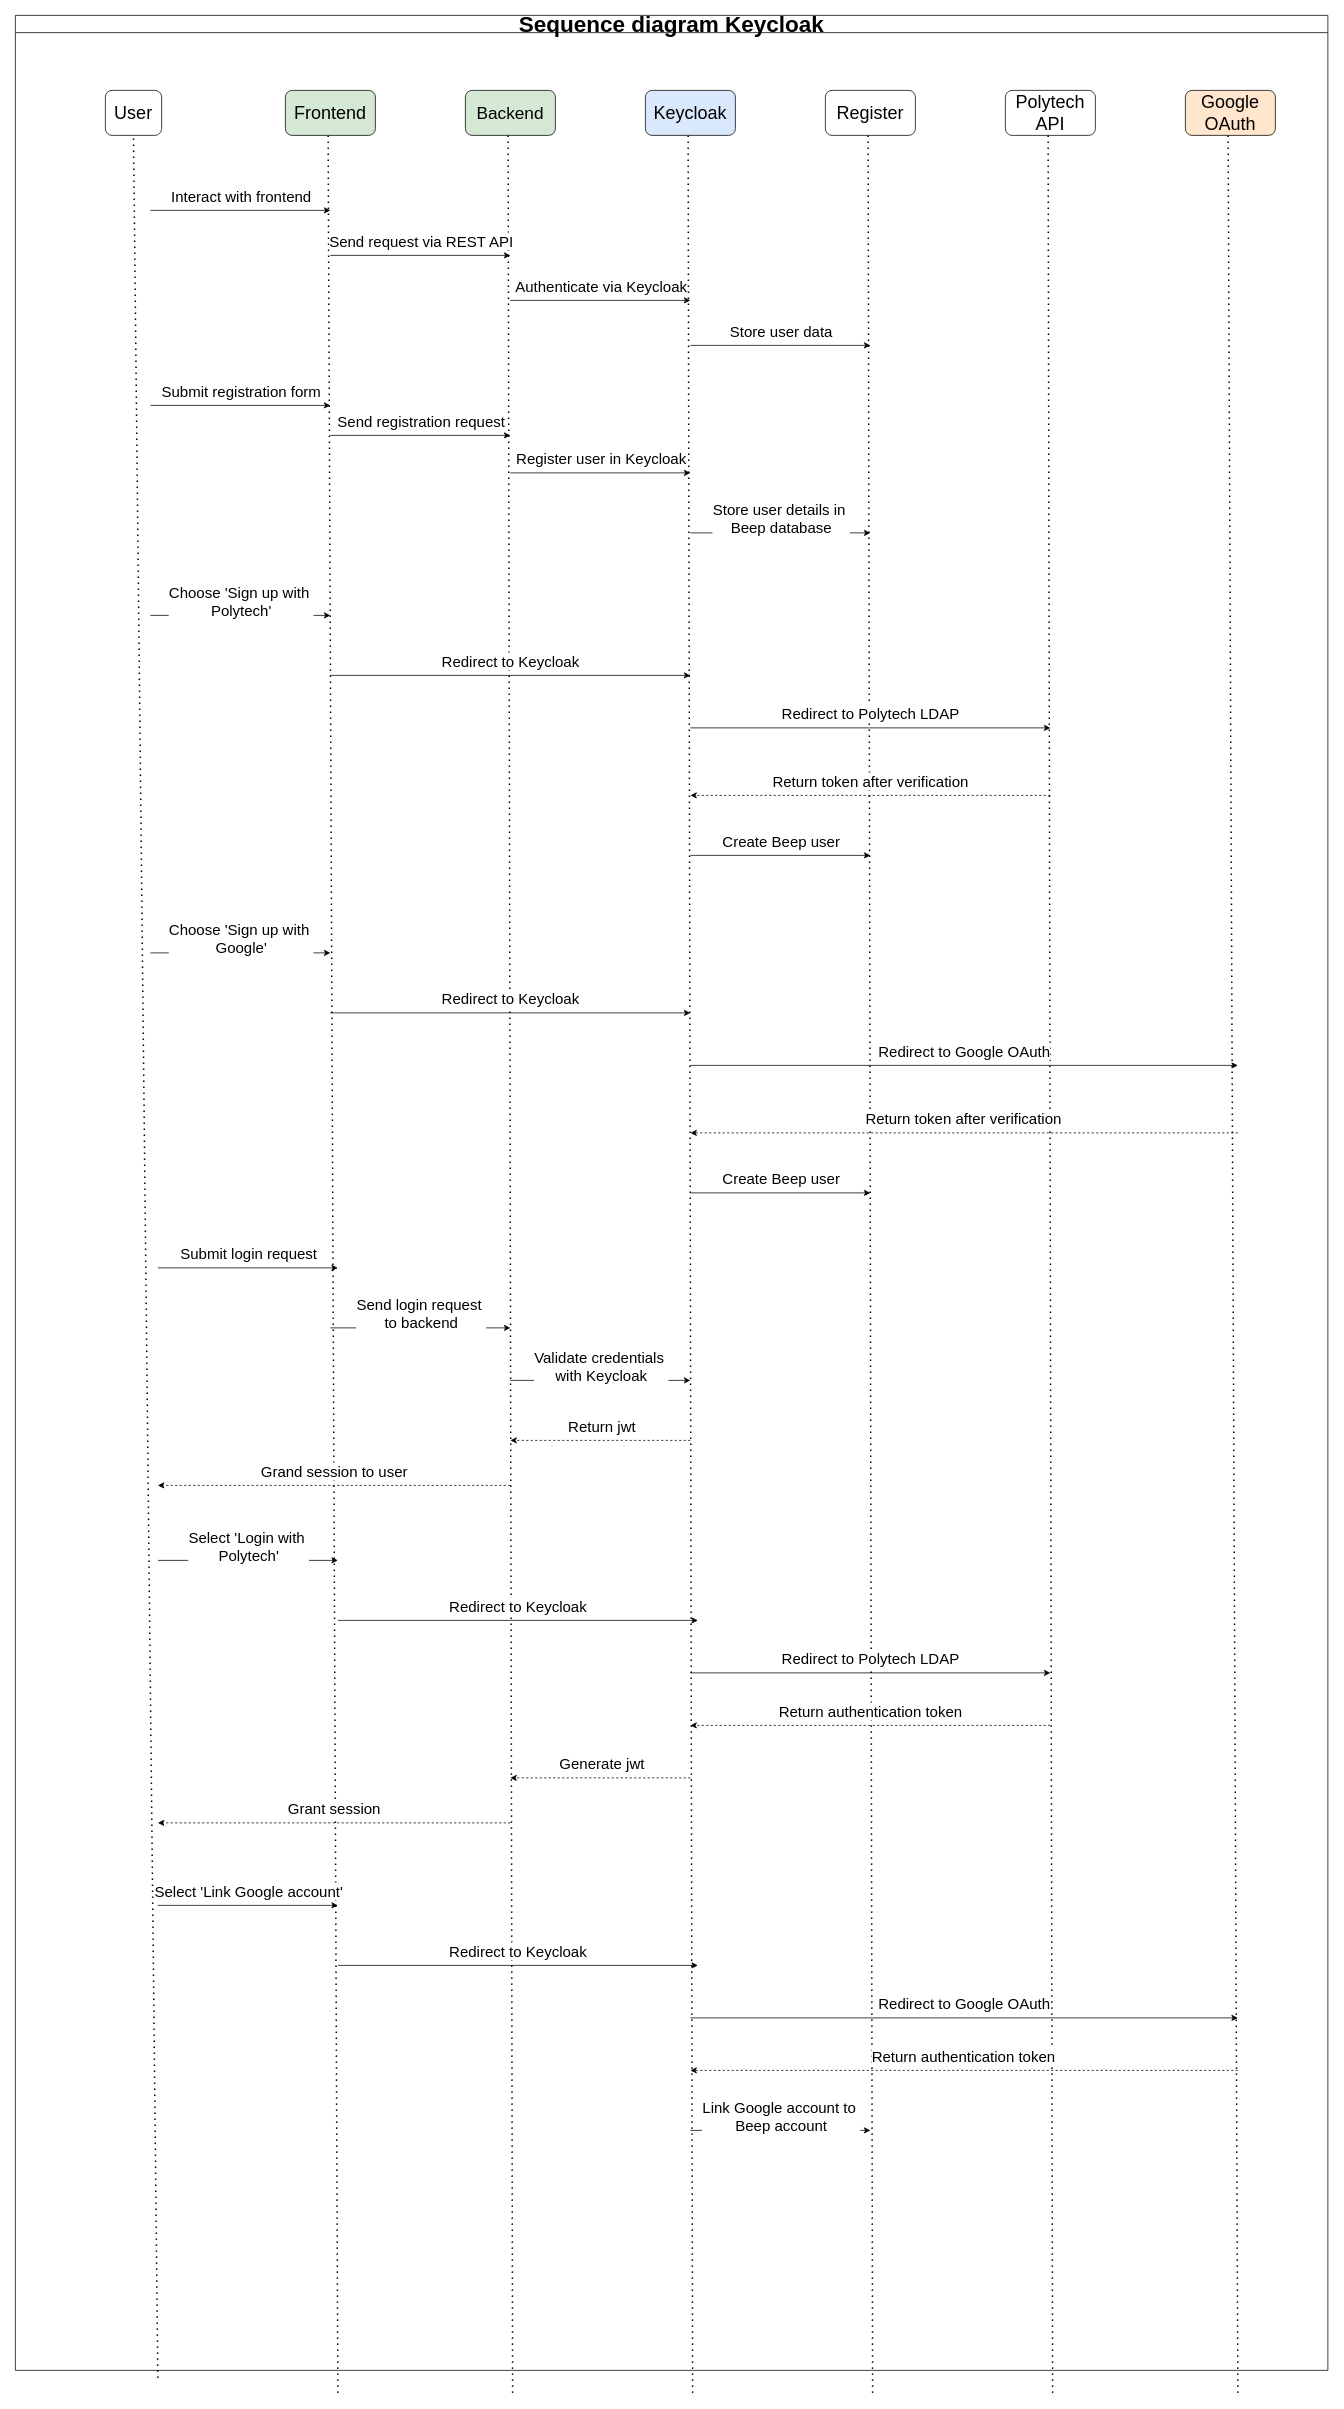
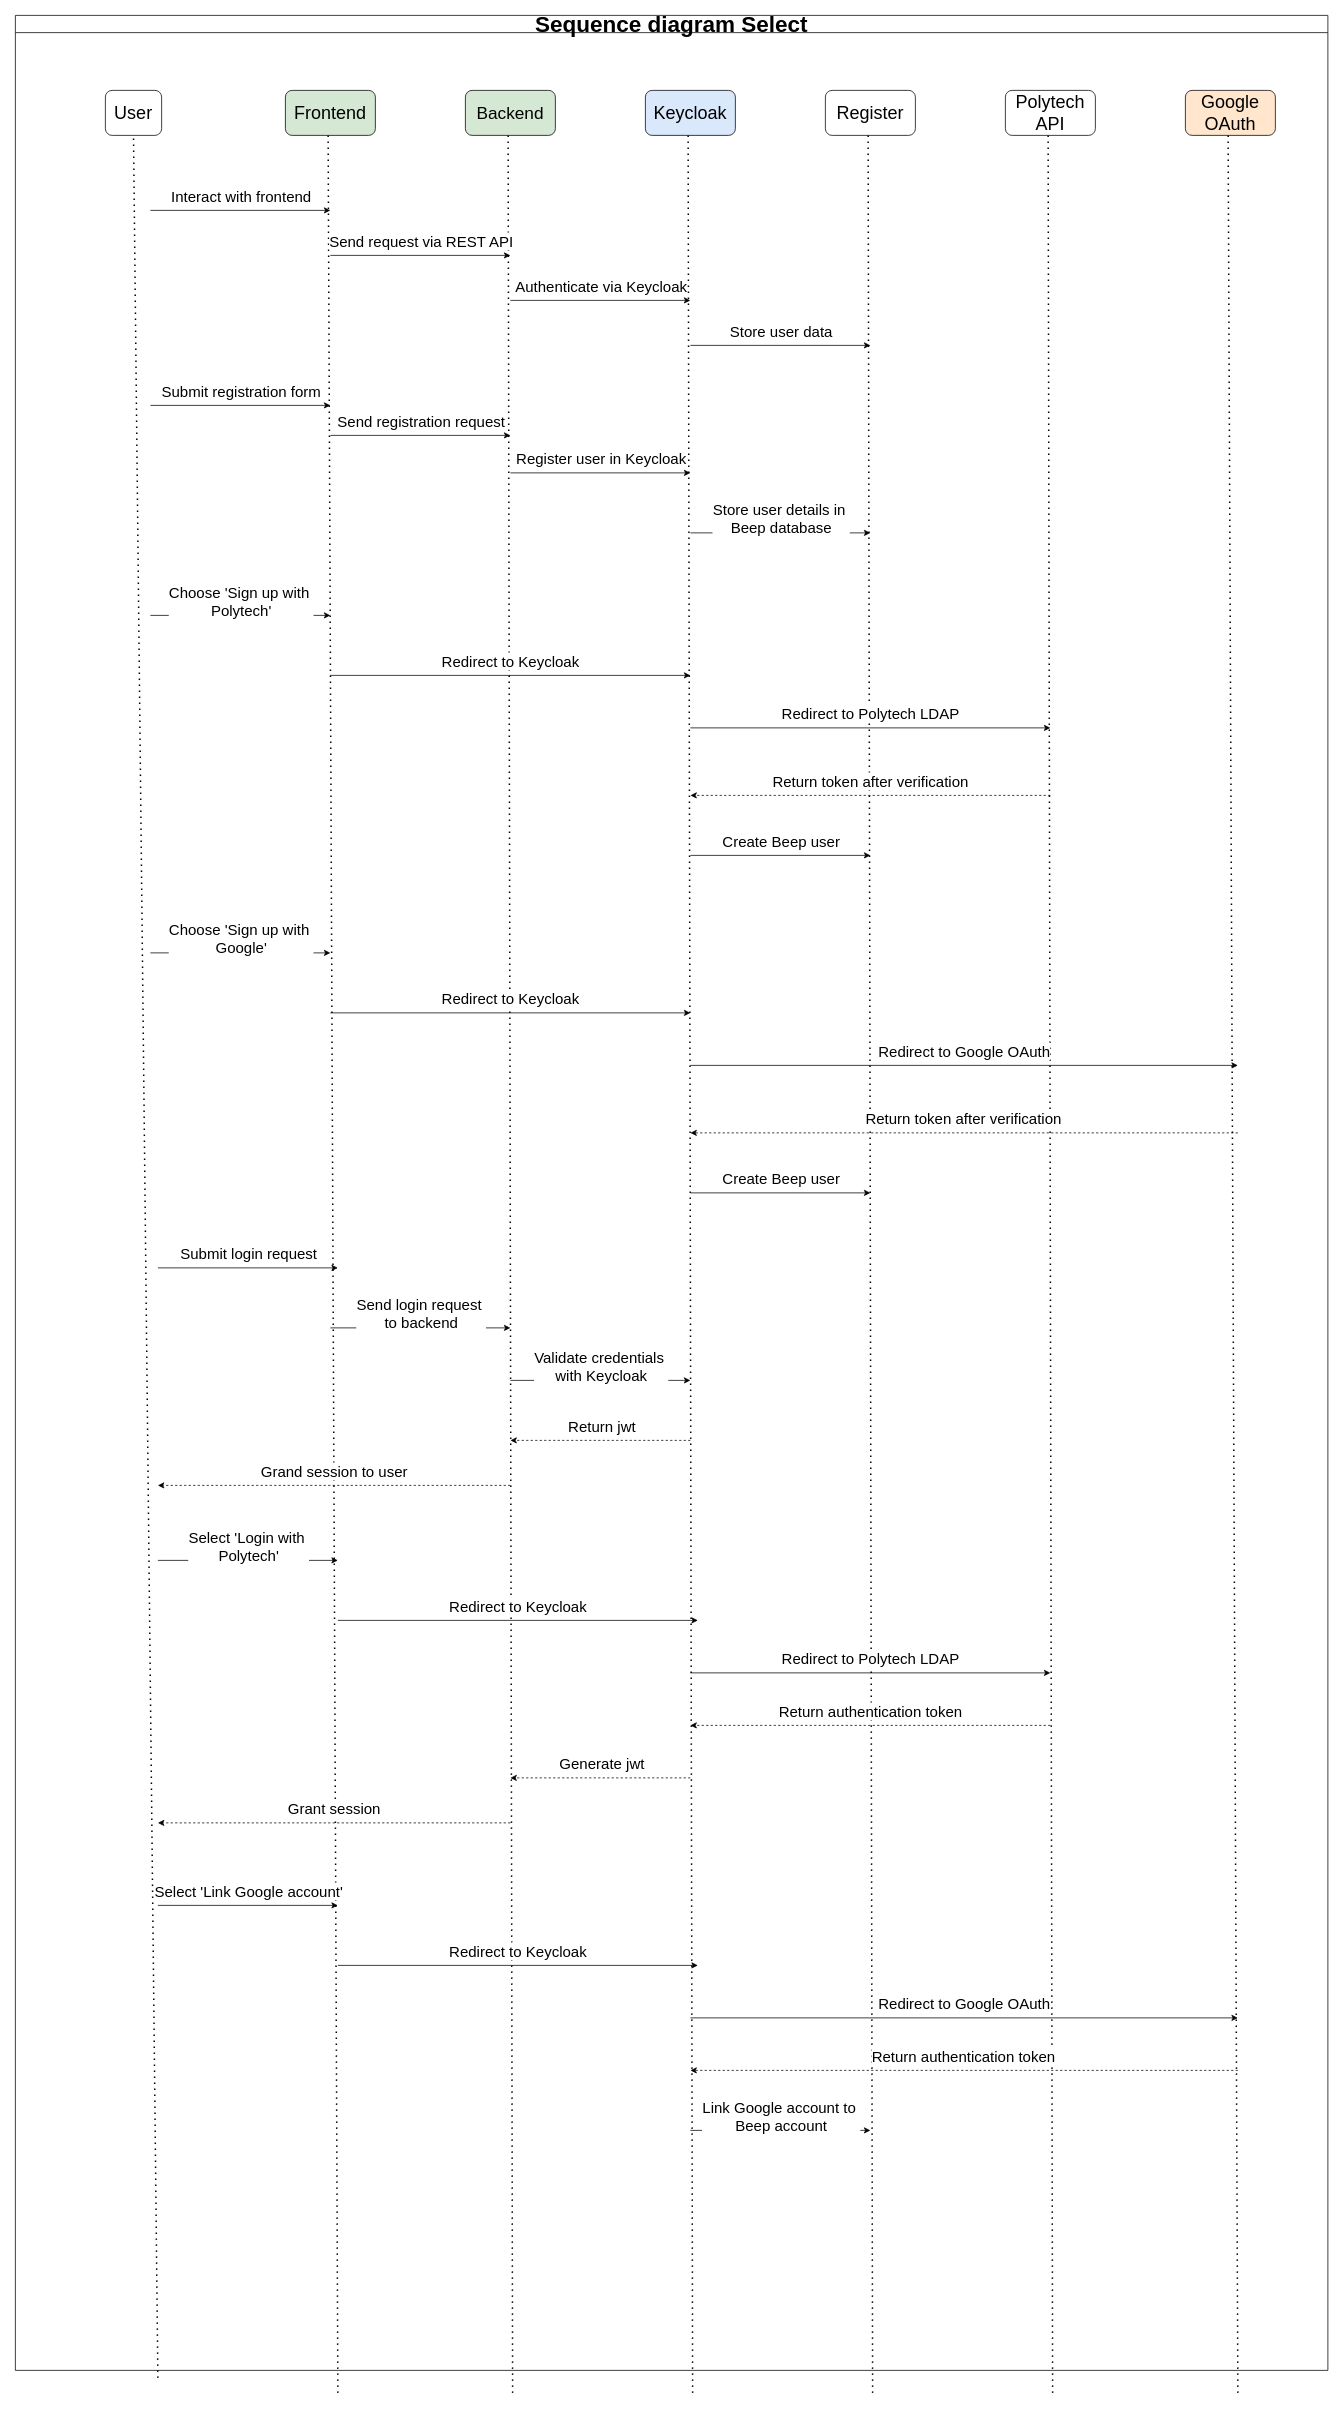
node "Sequence diagram Keycloak": label "Sequence diagram Keycloak" -> "Sequence diagram Select"
